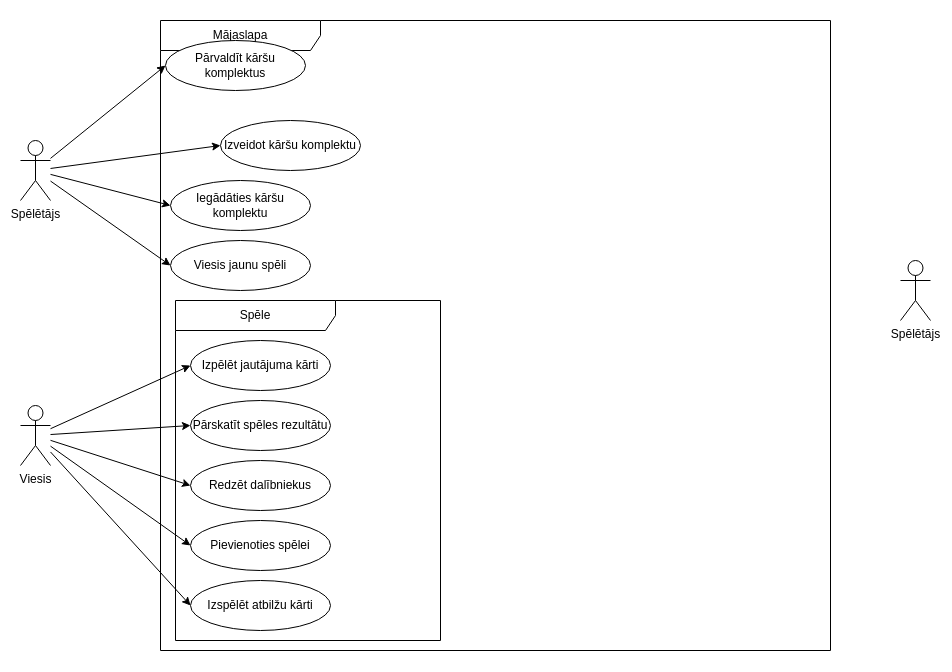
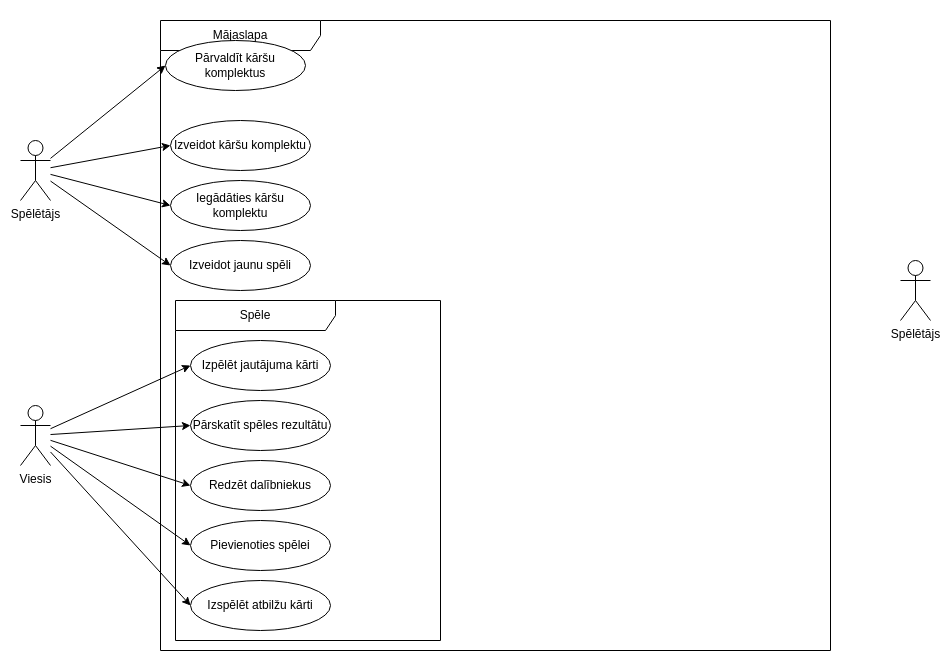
node "Izveidot kāršu komplektu": moved (291, 146) -> (241, 146)
node "Viesis jaunu spēli": label "Viesis jaunu spēli" -> "Izveidot jaunu spēli"
